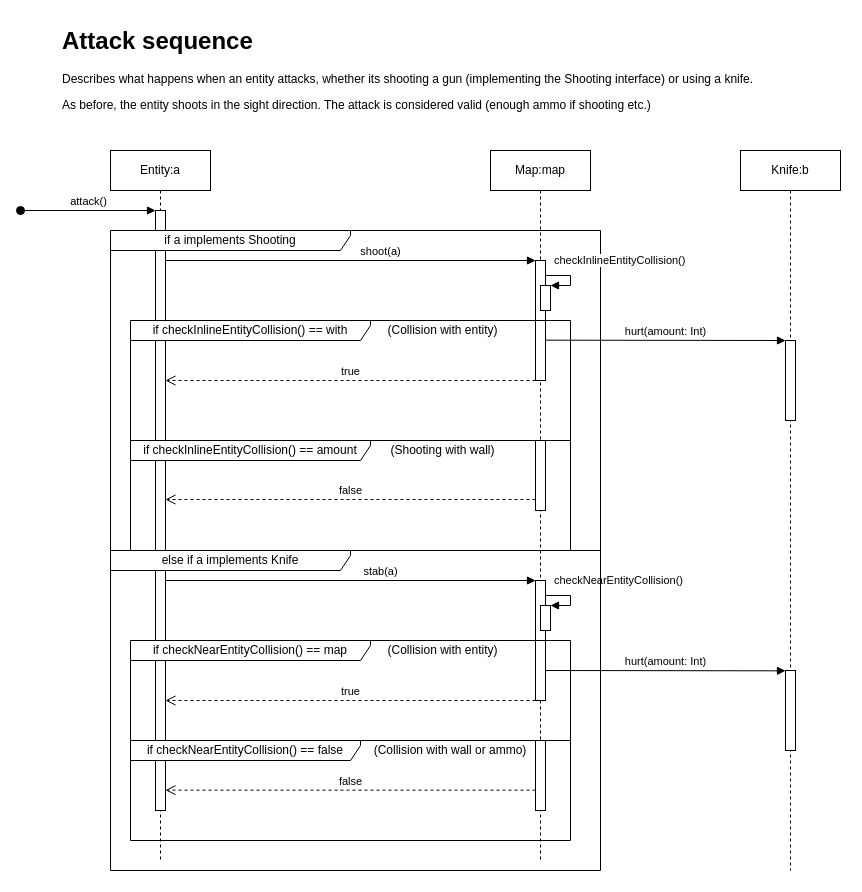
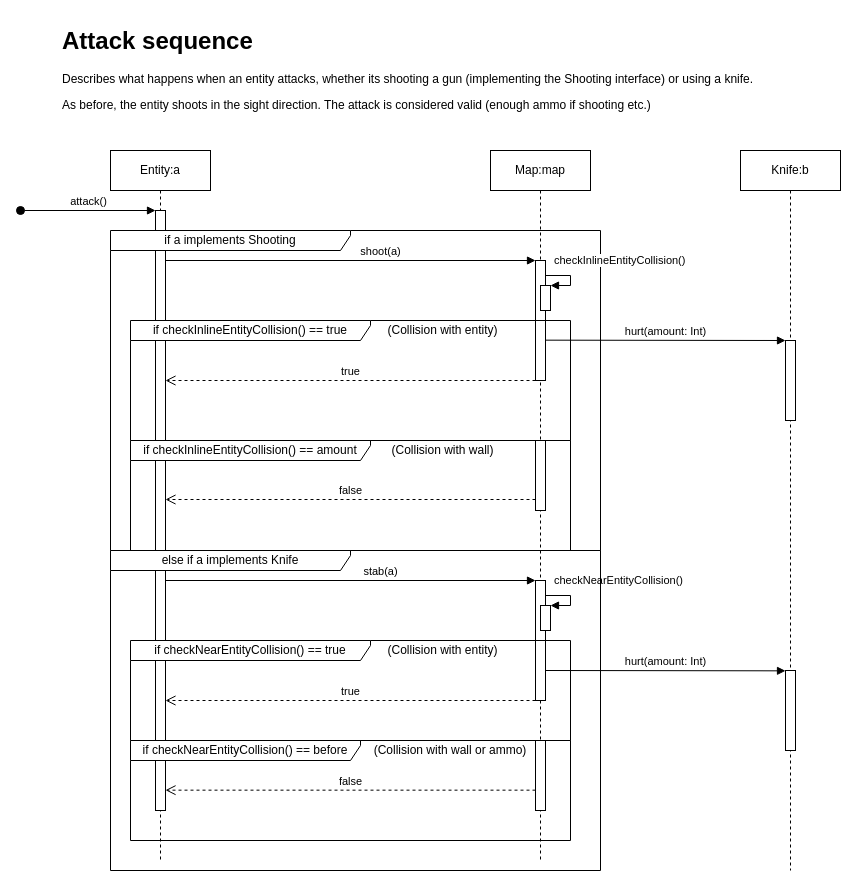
node "if checkInlineEntityCollision() == with": label "if checkInlineEntityCollision() == with" -> "if checkInlineEntityCollision() == true"
node "(Shooting with wall)": label "(Shooting with wall)" -> "(Collision with wall)"
node "if checkNearEntityCollision() == map": label "if checkNearEntityCollision() == map" -> "if checkNearEntityCollision() == true"
node "if checkNearEntityCollision() == false": label "if checkNearEntityCollision() == false" -> "if checkNearEntityCollision() == before"
